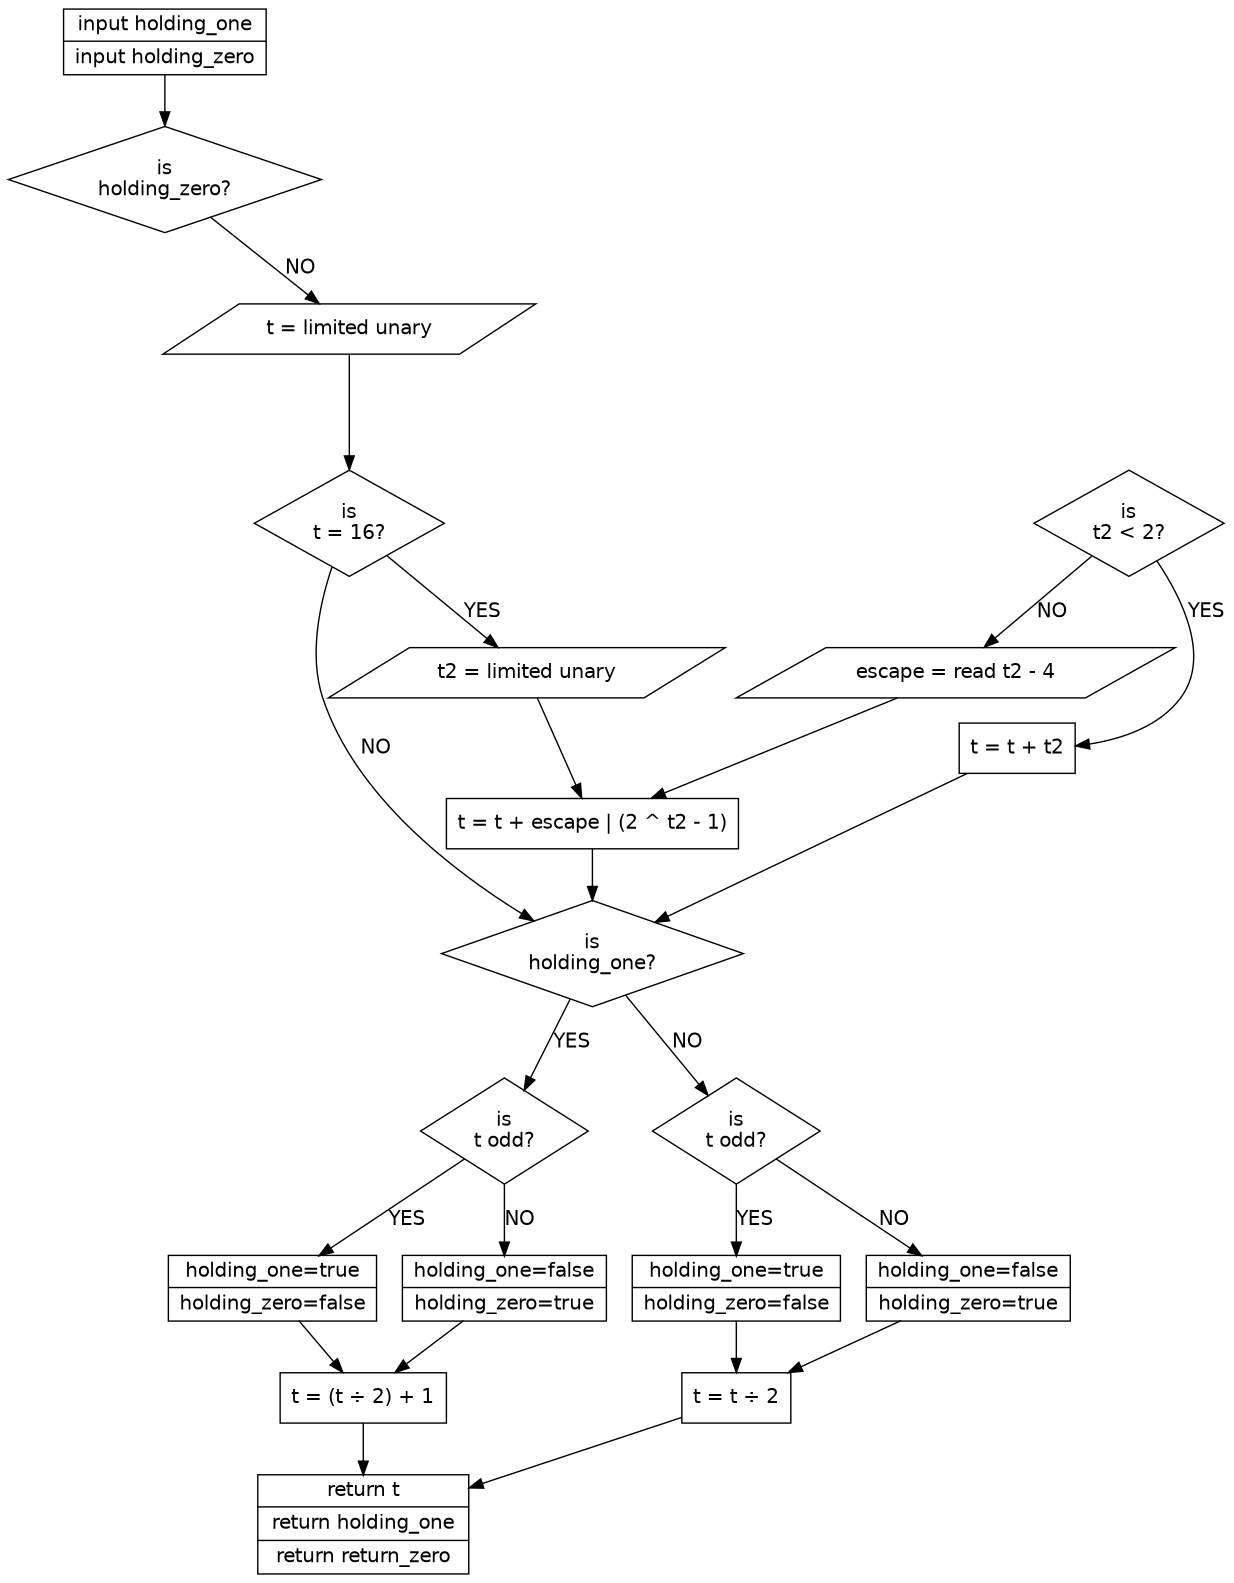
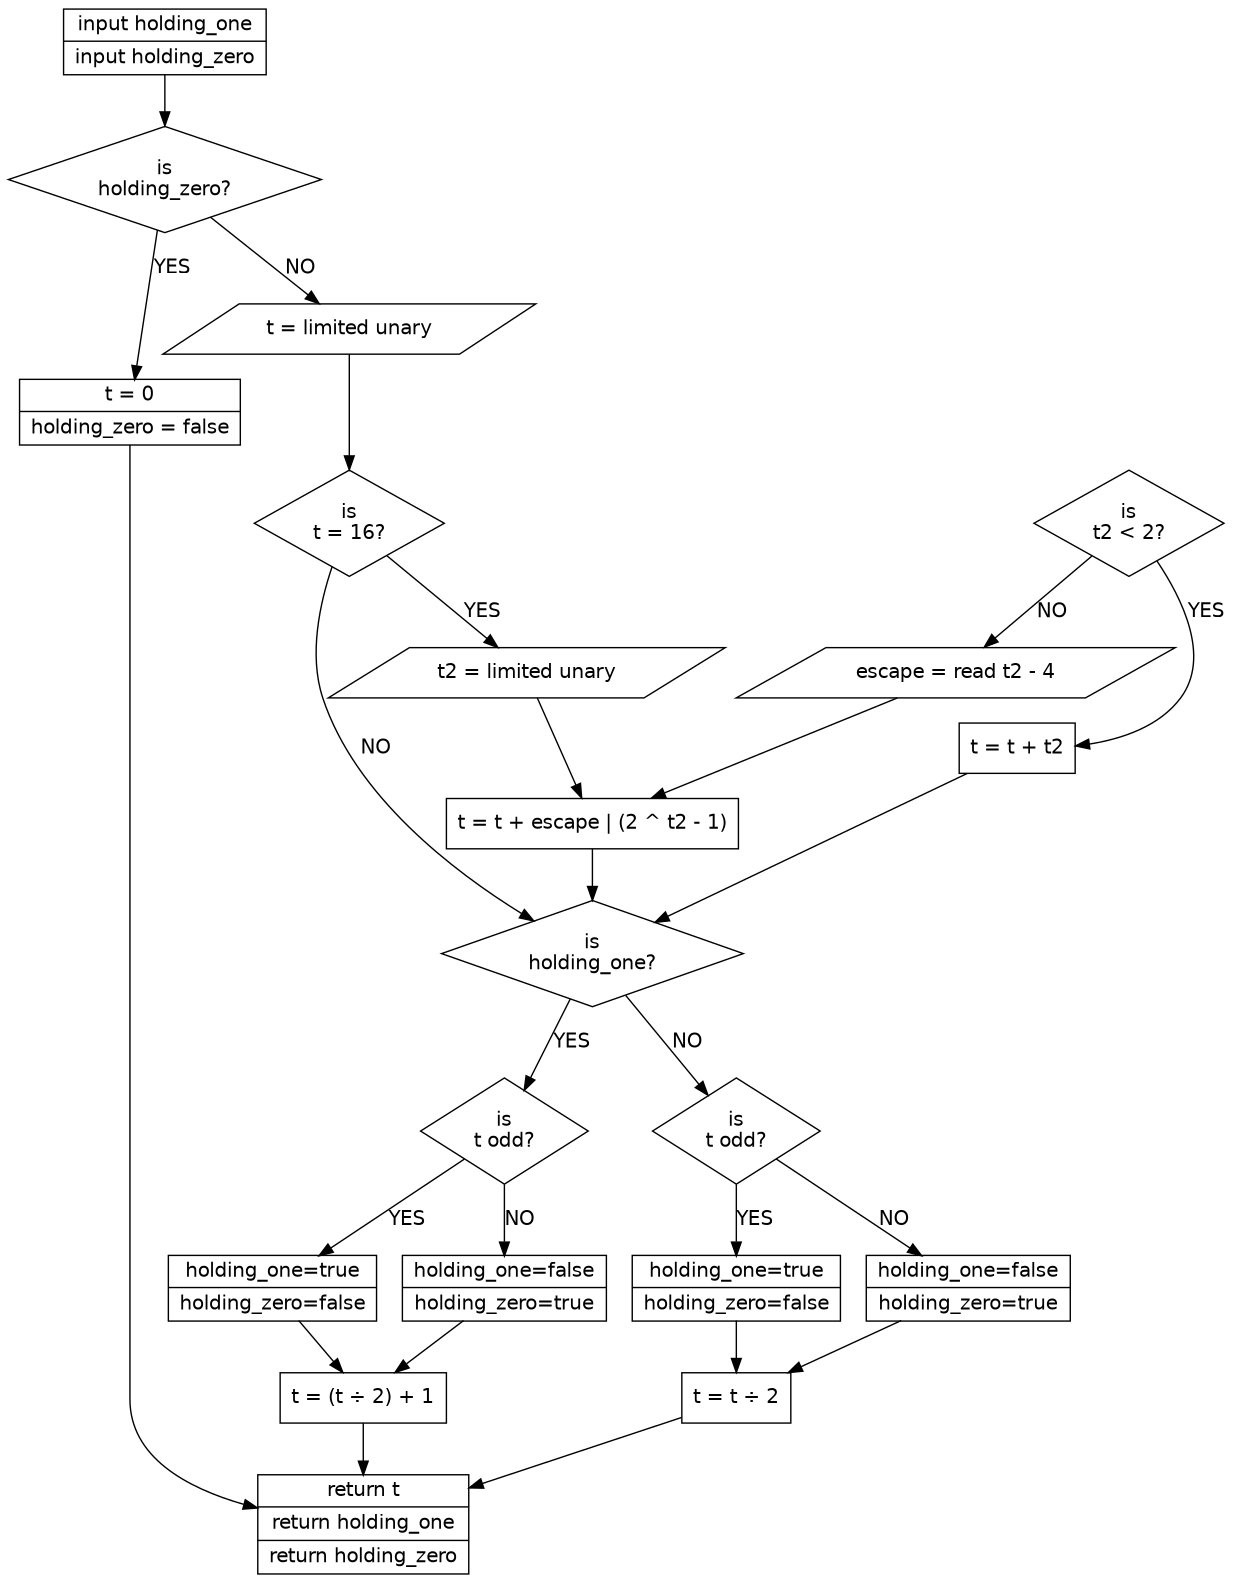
node "t = 0": added
node "return t": text "return return_zero" -> "return holding_zero"
